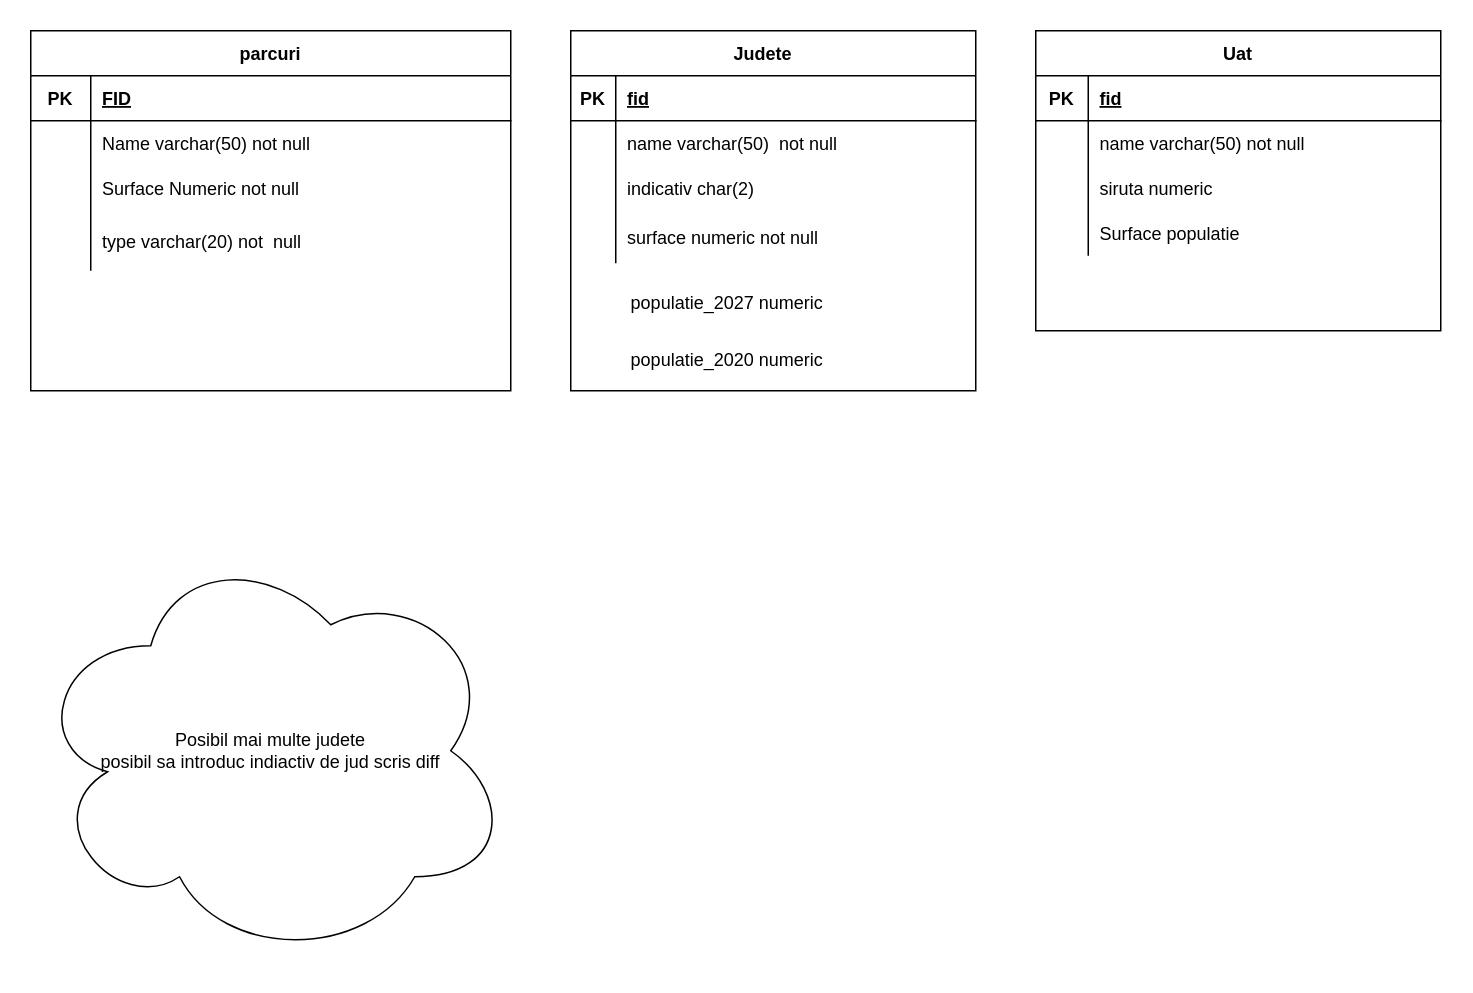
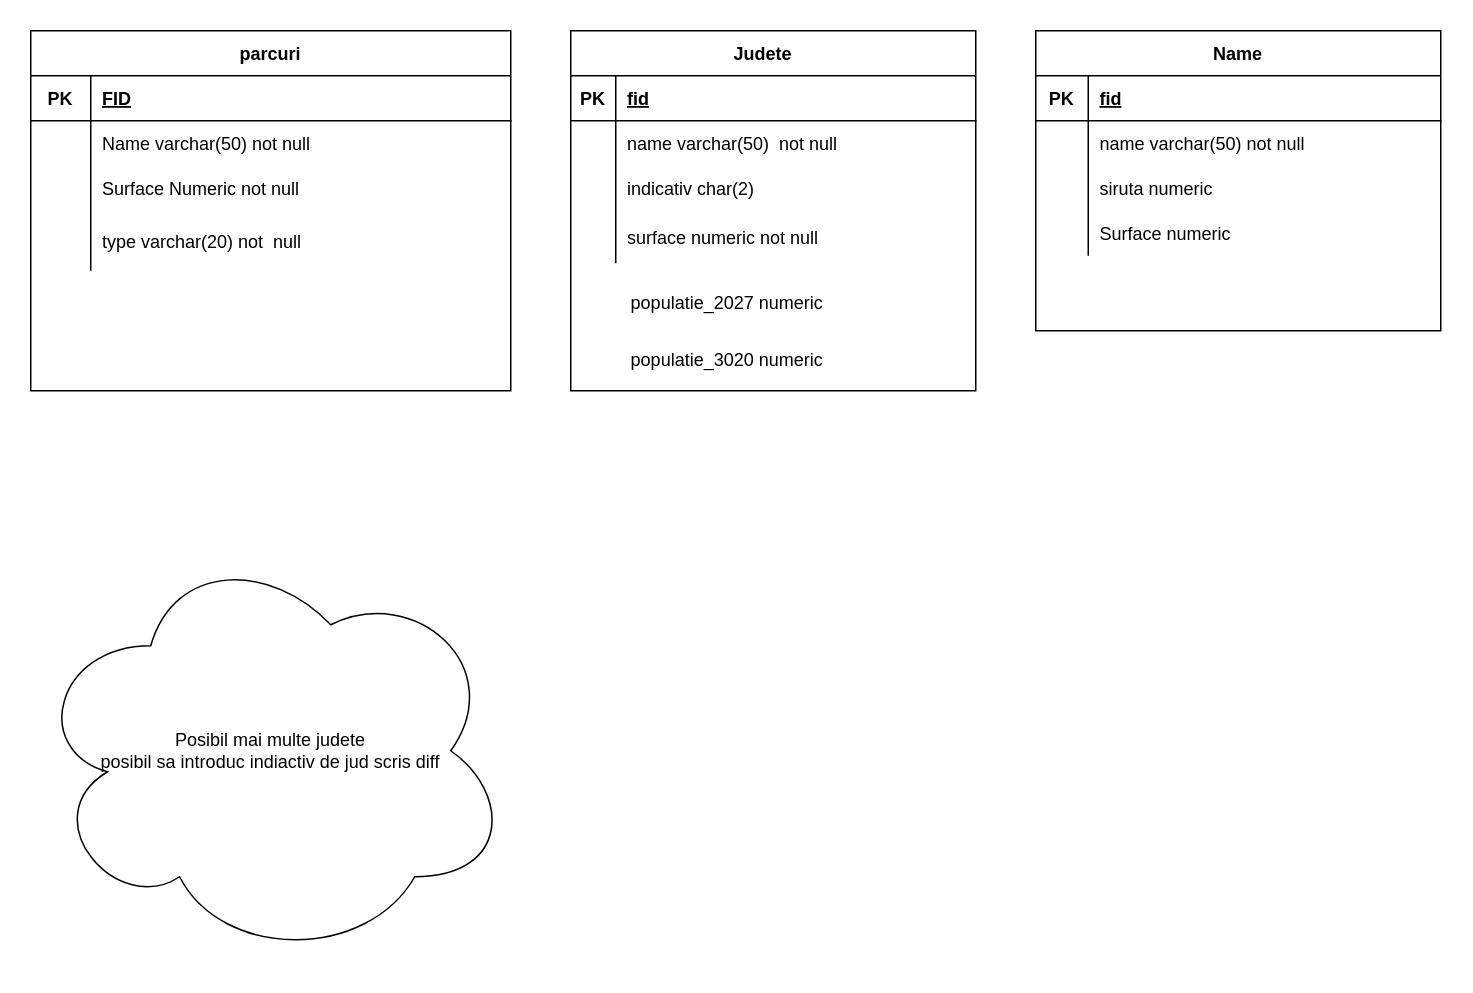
node "Uat": label "Uat" -> "Name"
node "Surface populatie": label "Surface populatie" -> "Surface numeric"
node "populatie_2020 numeric": label "populatie_2020 numeric" -> "populatie_3020 numeric"
